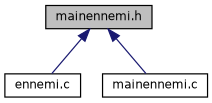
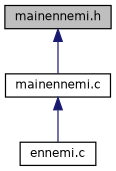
edge "ennemi.c" -> "mainennemi.h": now "ennemi.c" -> "mainennemi.c"
